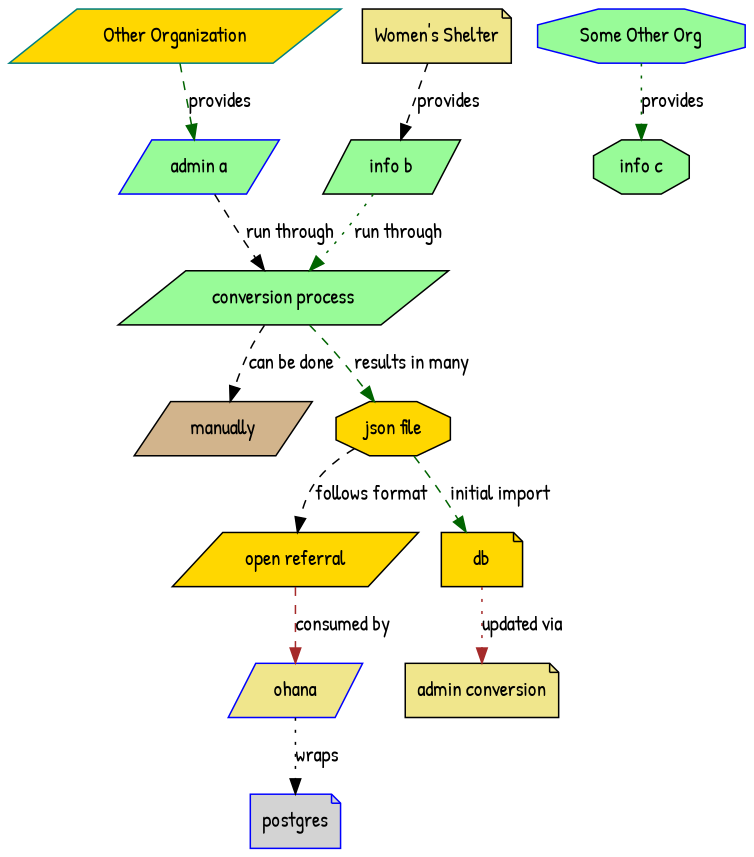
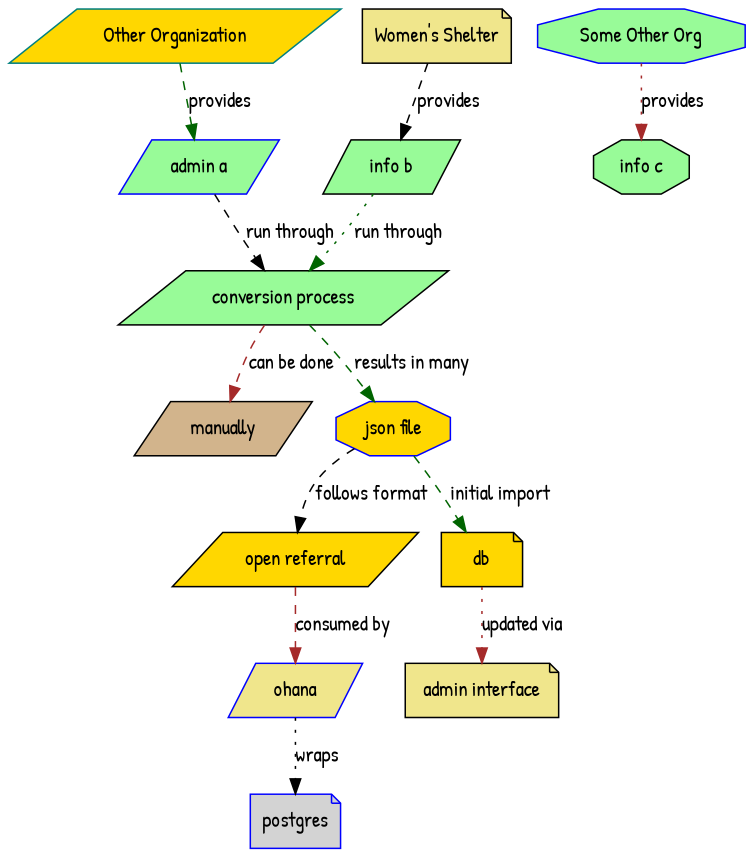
edge "Some Other Org" -> "info c": color darkgreen -> brown
edge "conversion process" -> "manually": color black -> brown
node "json file": color black -> blue
node "admin conversion": label "admin conversion" -> "admin interface"
